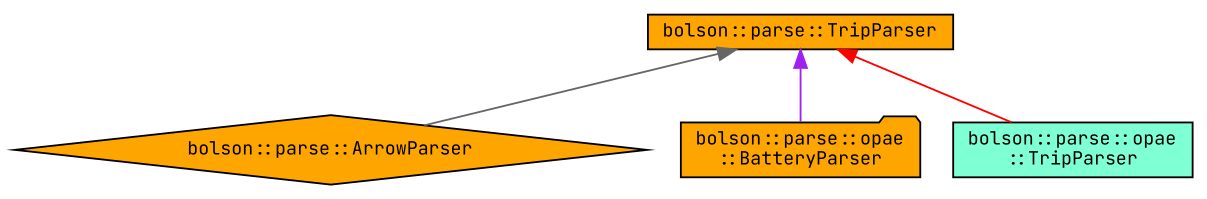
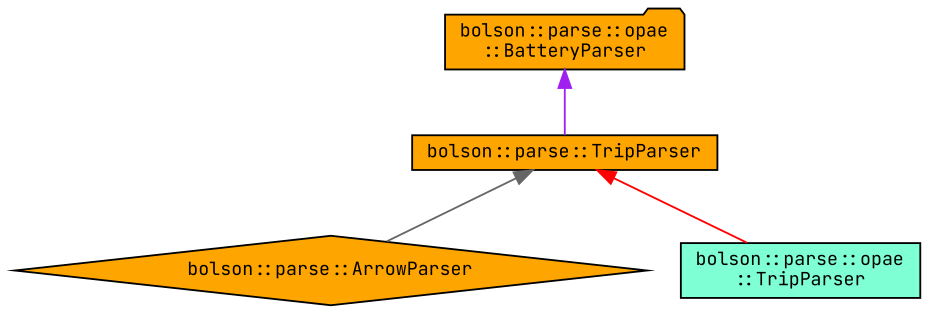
edge "bolson::parse::opae ::BatteryParser" -> "bolson::parse::TripParser": reversed
